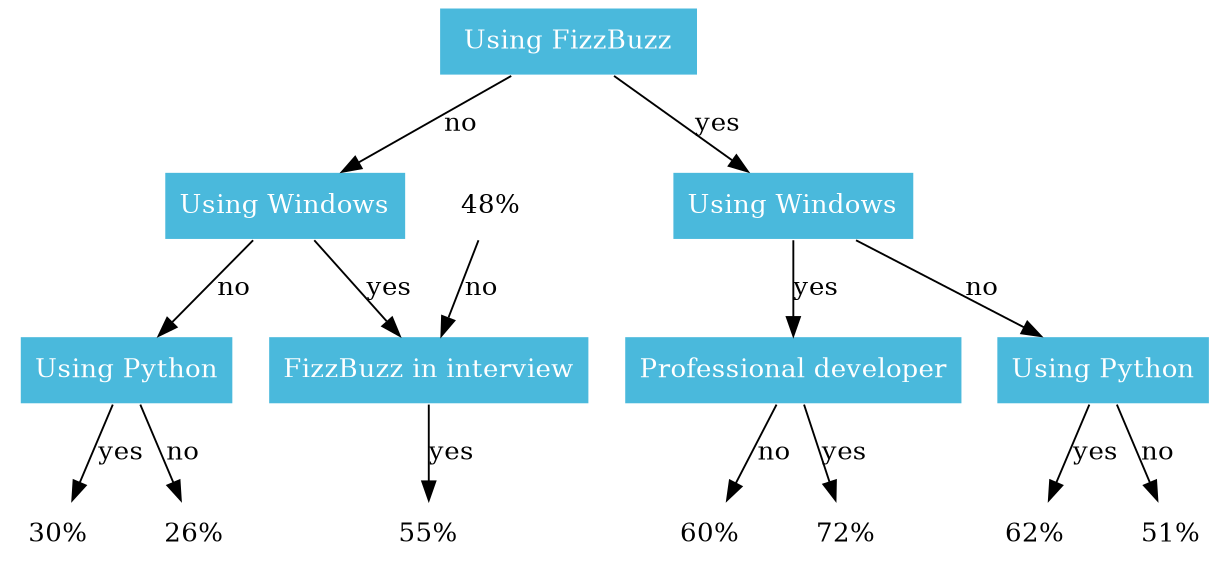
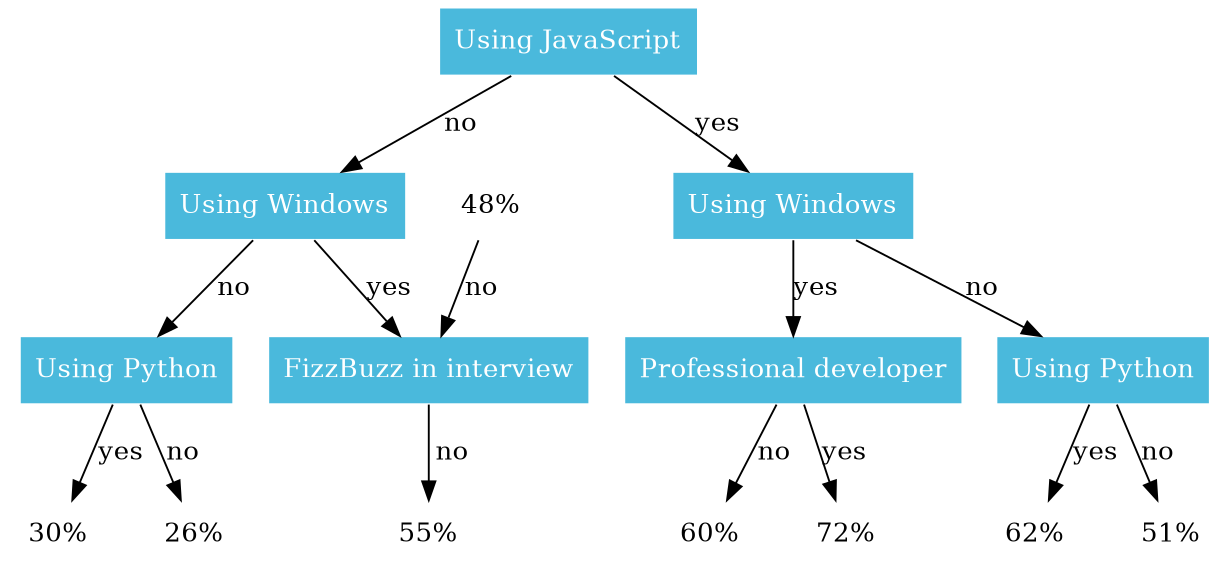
node "Using FizzBuzz": label "Using FizzBuzz" -> "Using JavaScript"
edge "FizzBuzz in interview" -> "55%": label "yes" -> "no"
